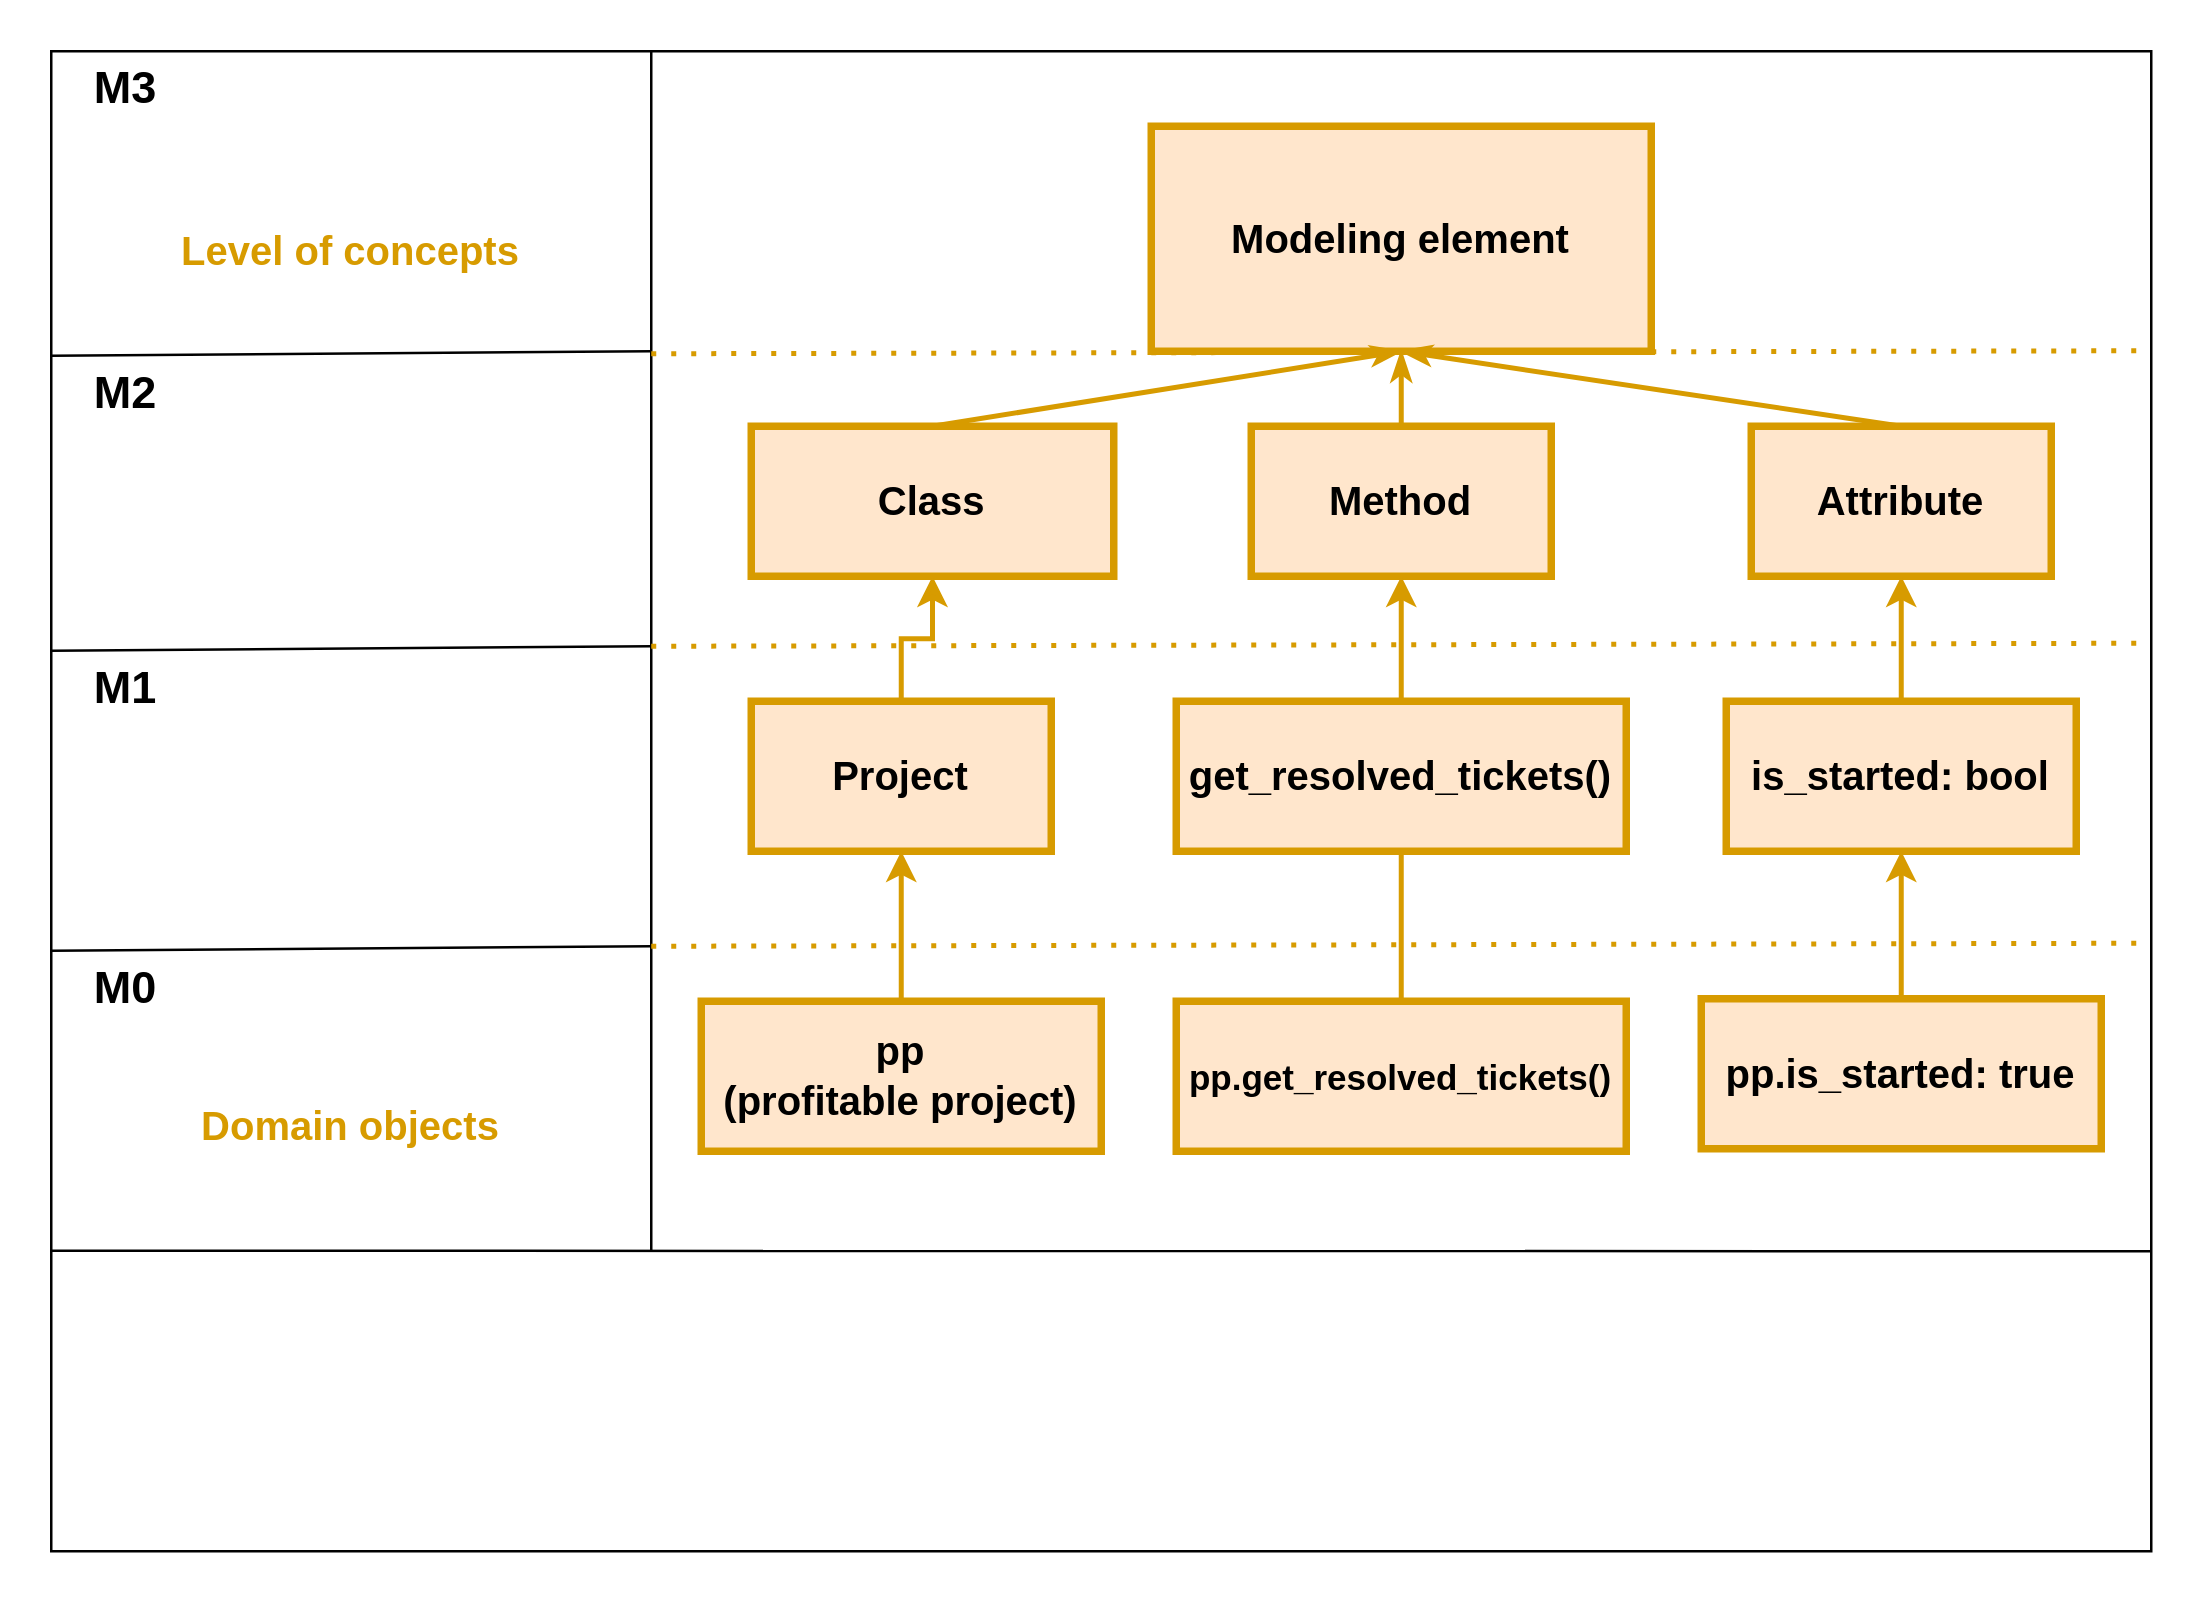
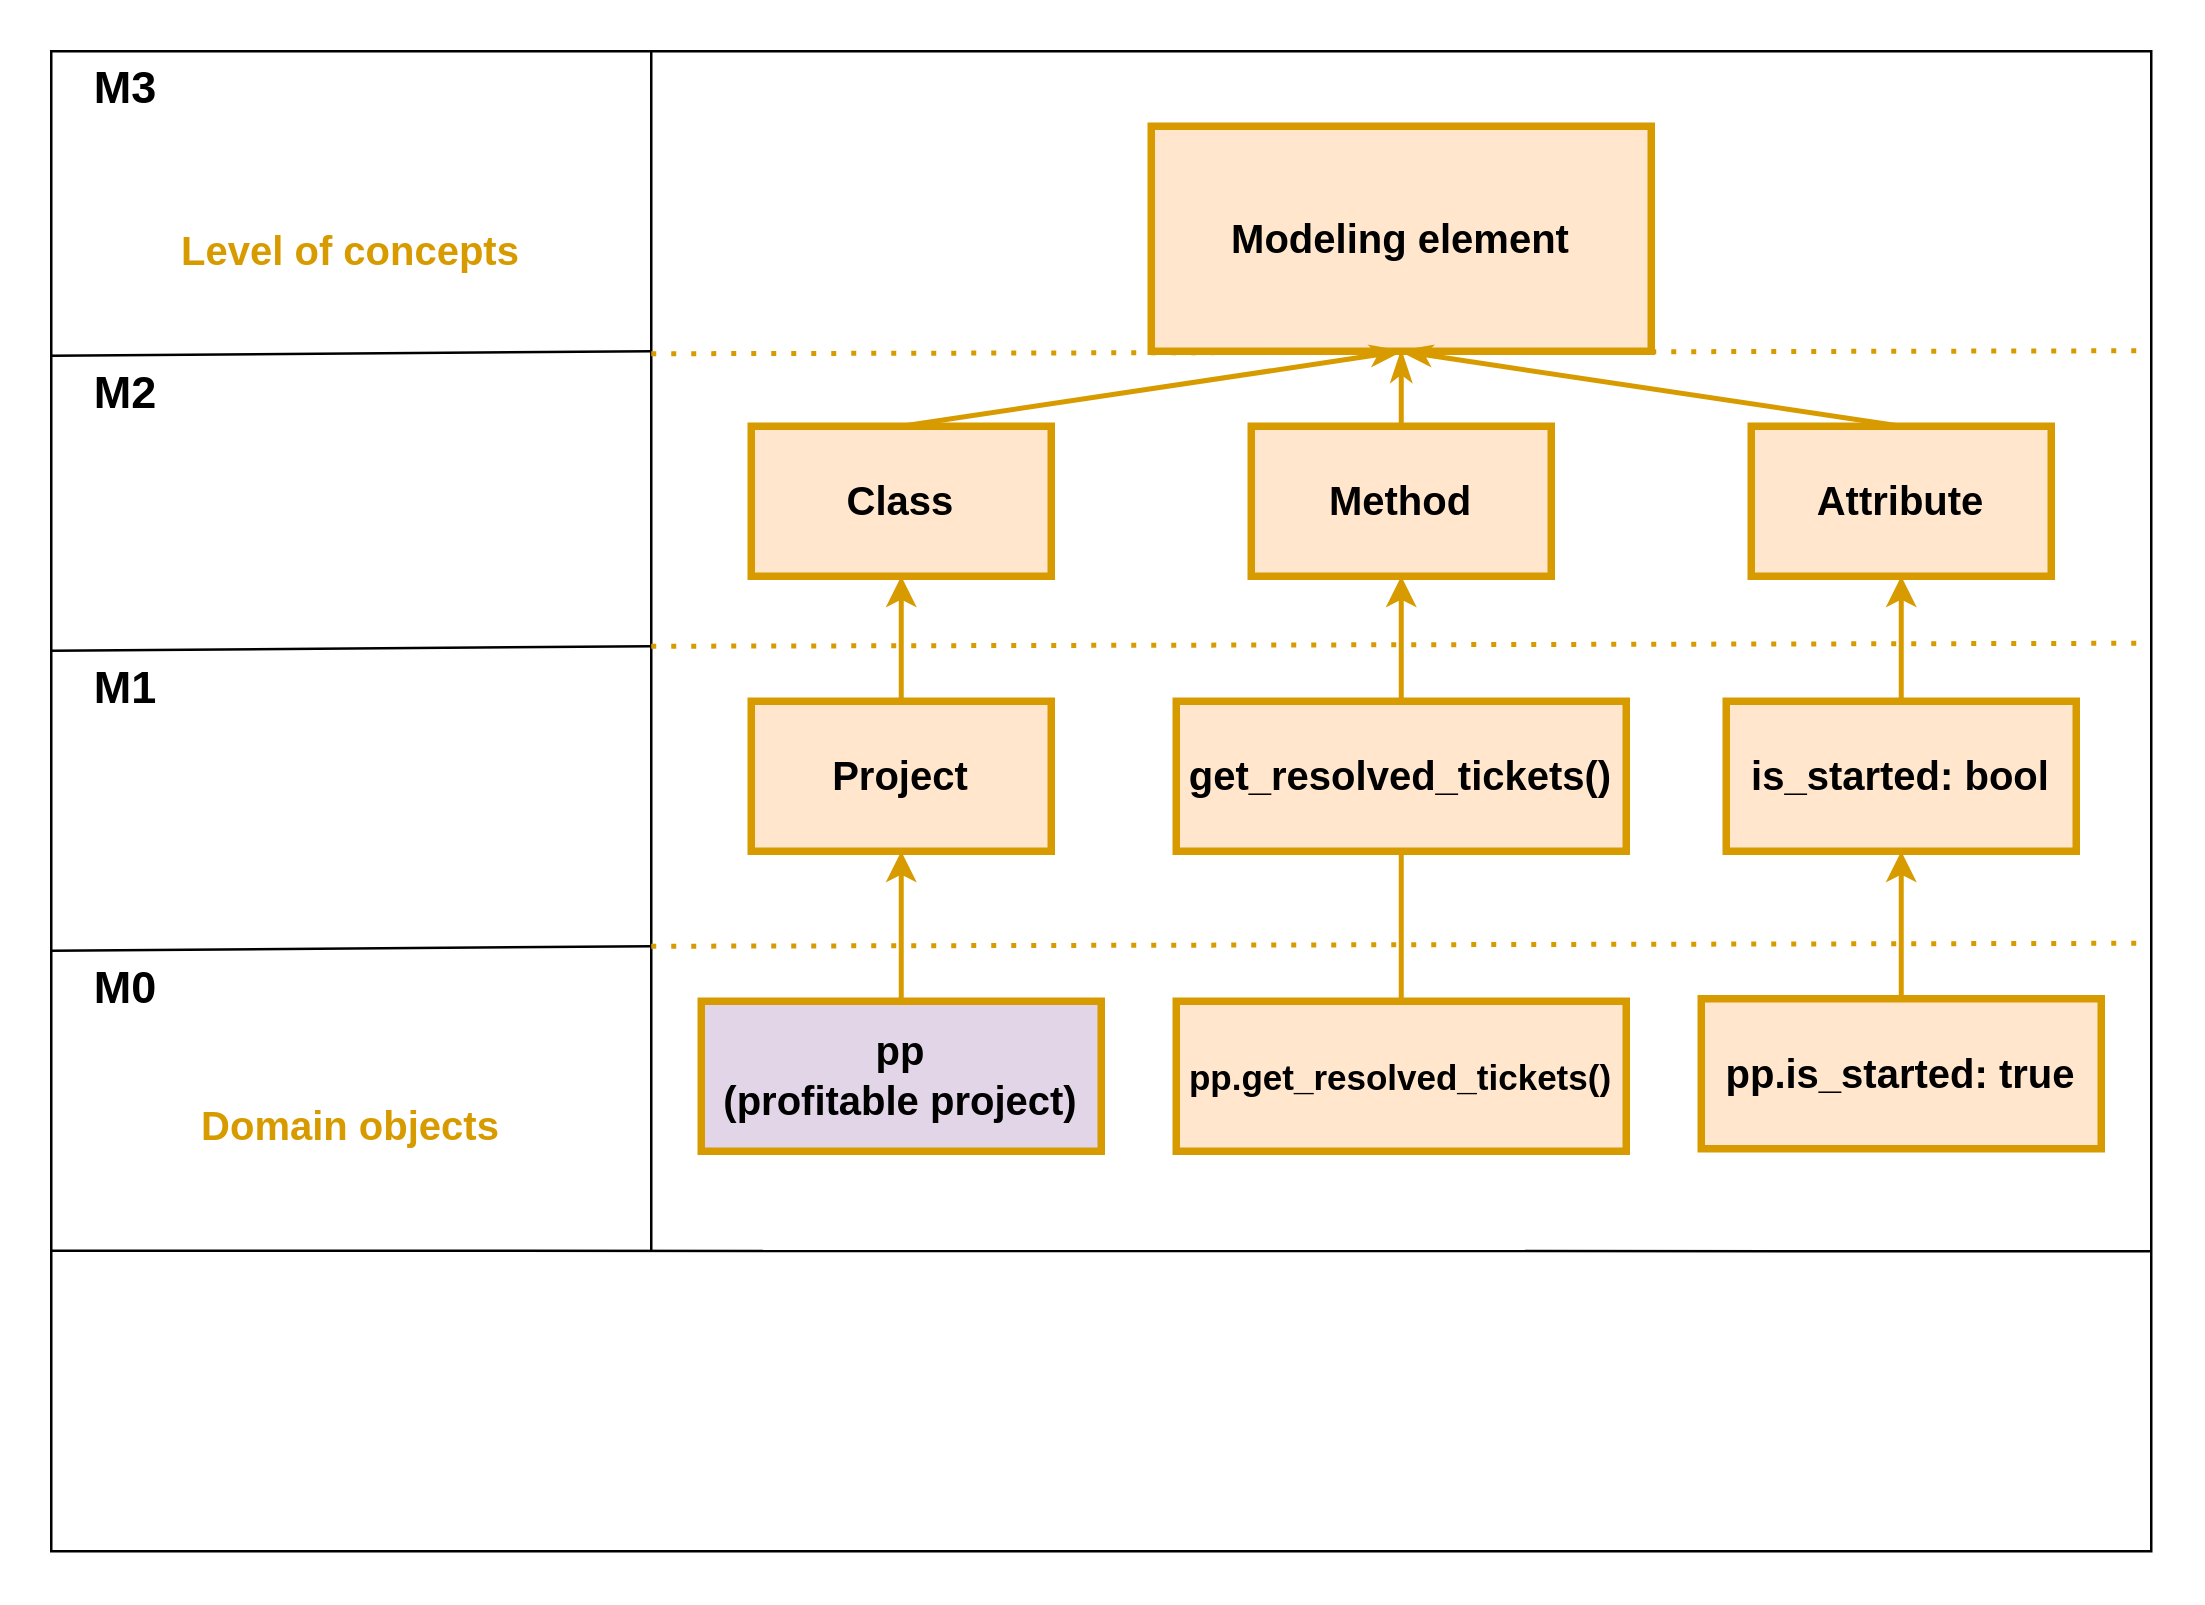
node "Class": size 363x150 -> 300x150
node "pp (profitable project)": fillcolor #ffe6cc -> #e1d5e7
